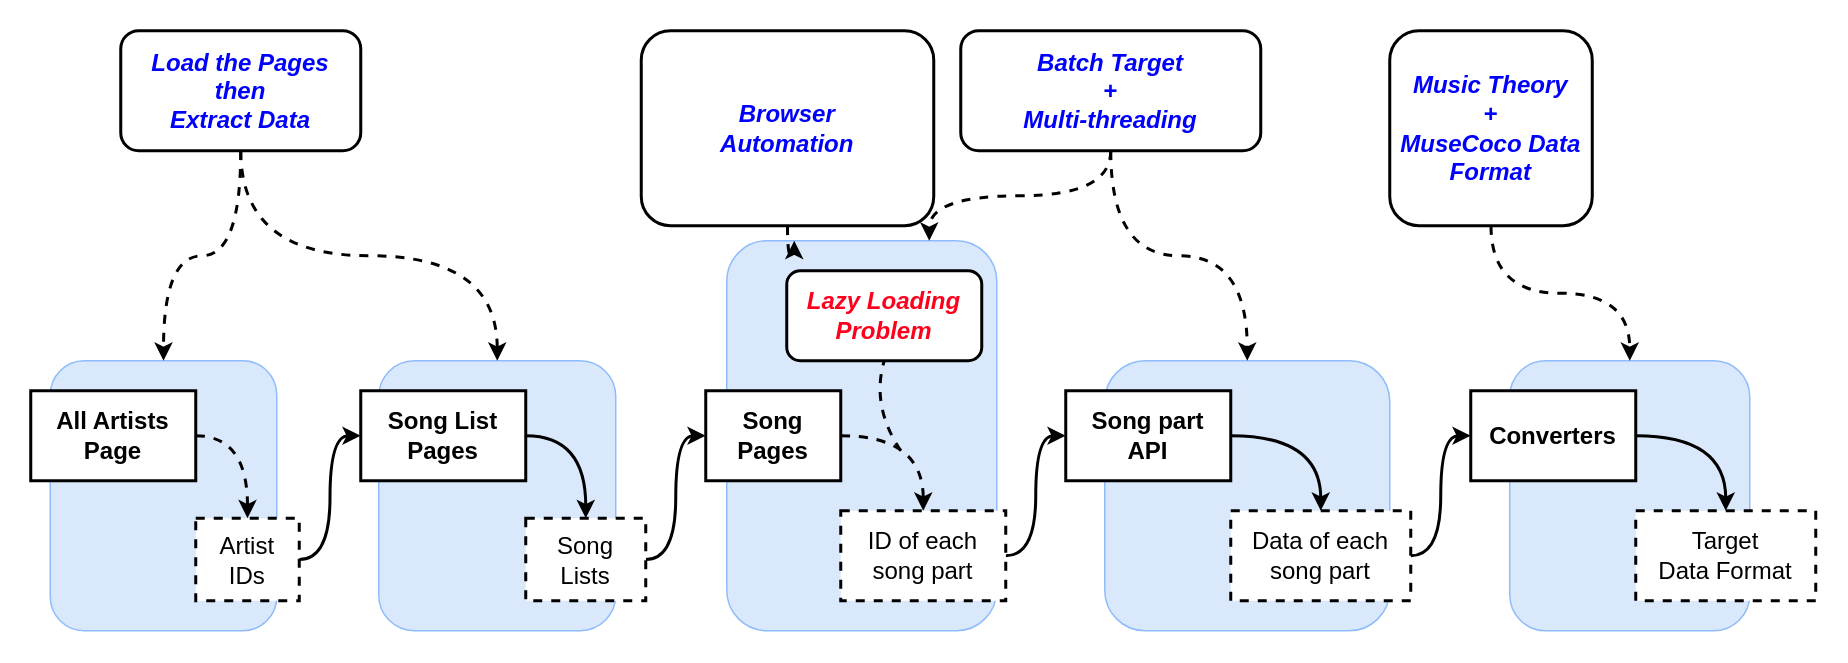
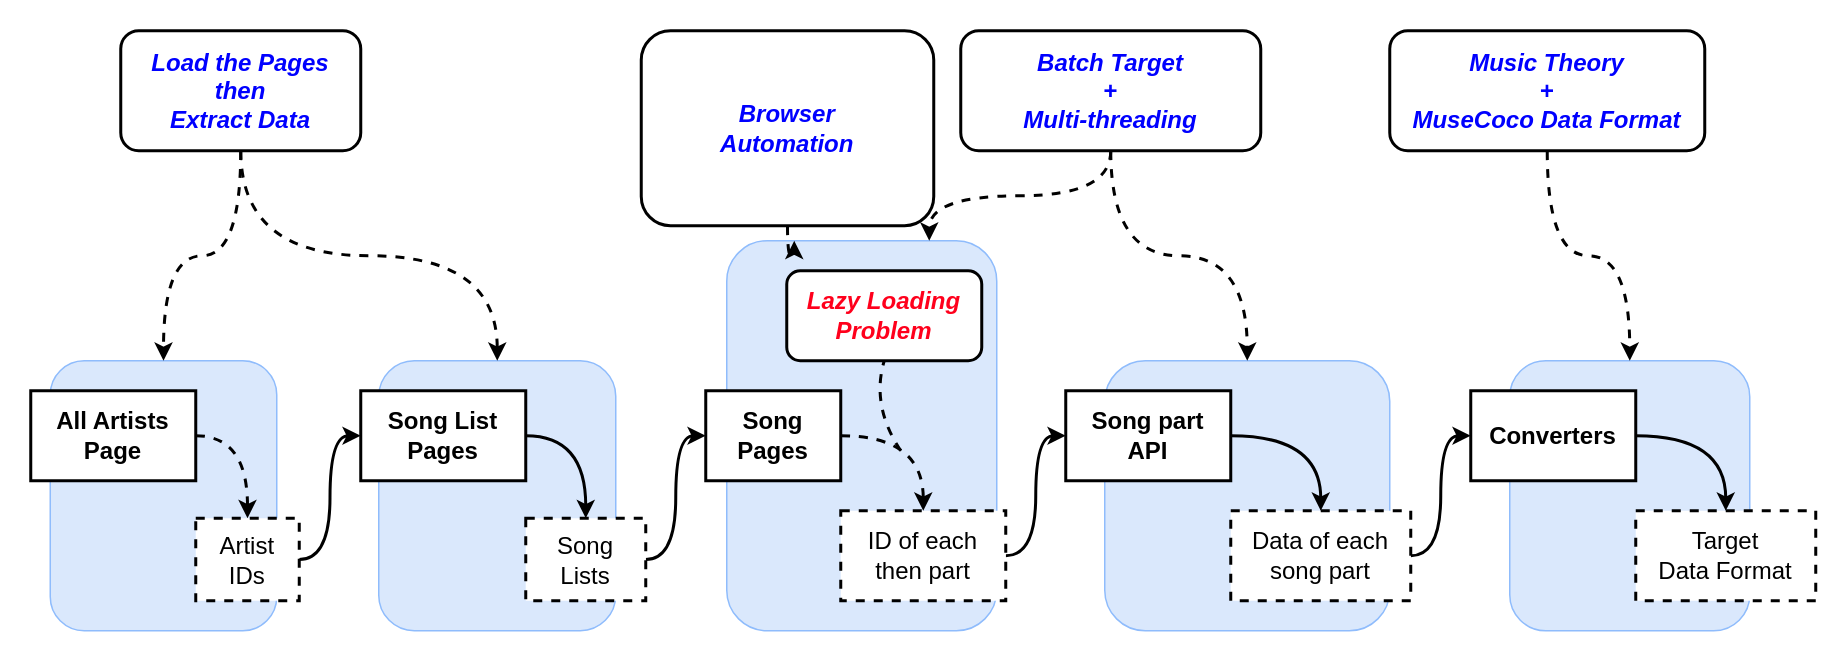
node "Music Theory + MuseCoco Data Format": size 203x195 -> 315x120
node "ID of each song part": label "ID of each song part" -> "ID of each then part"
